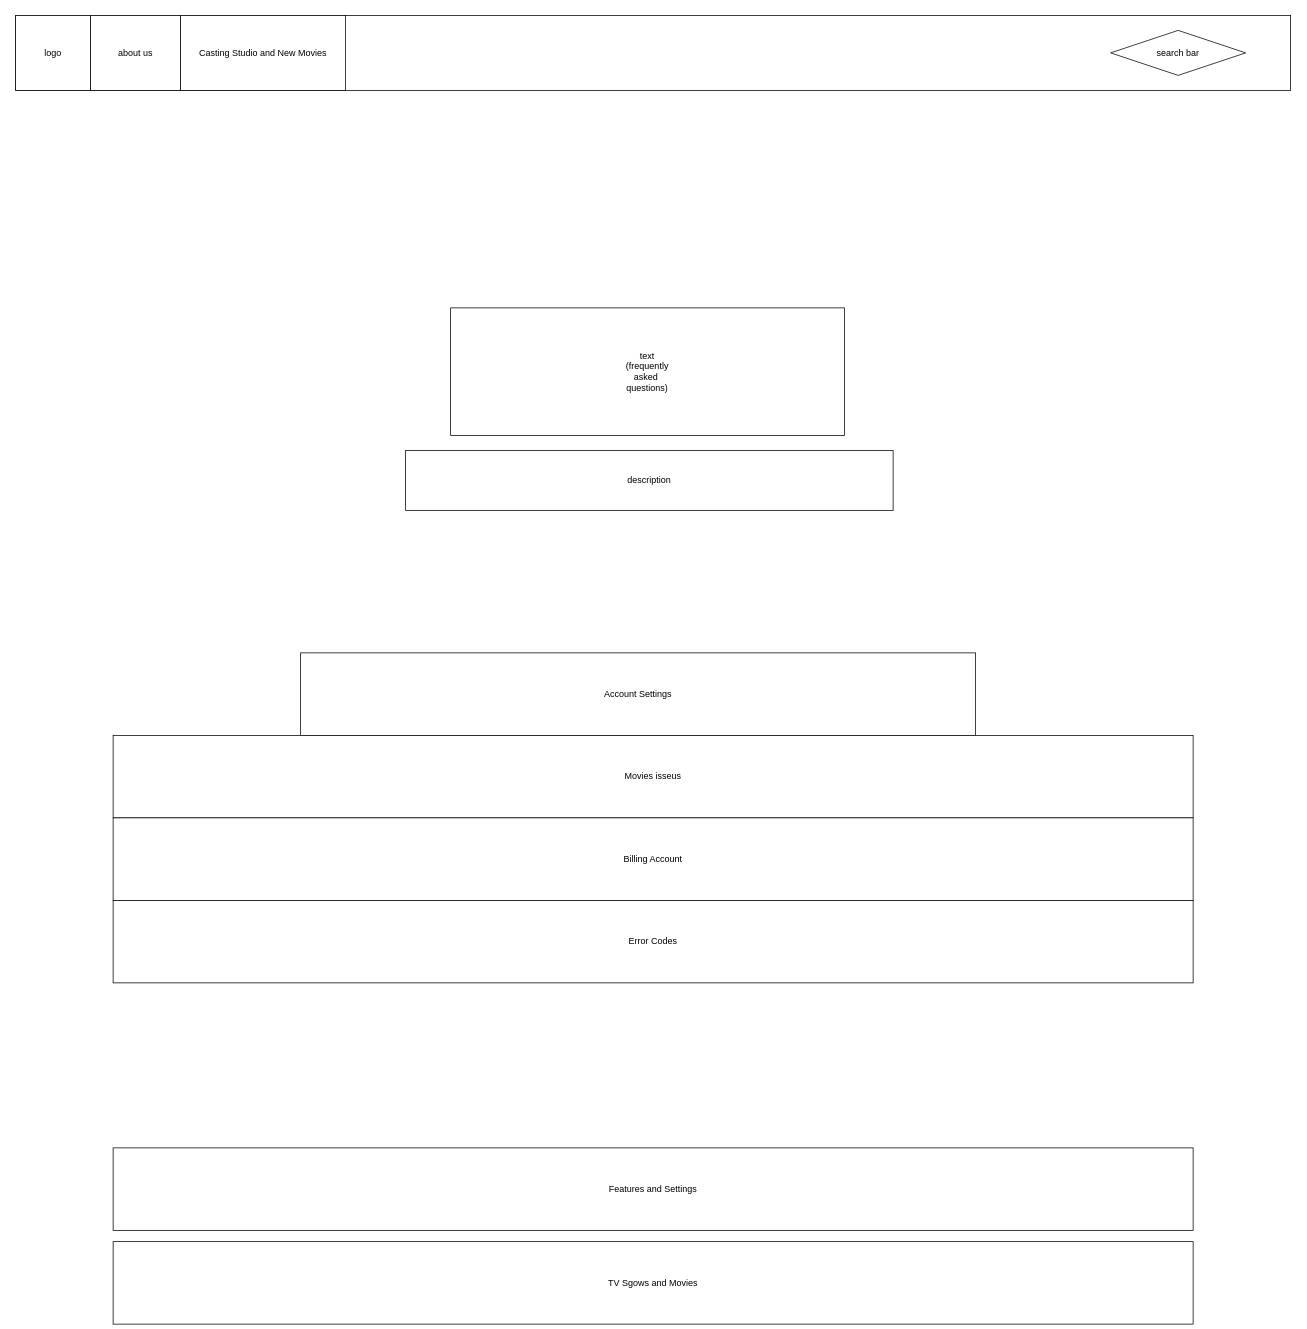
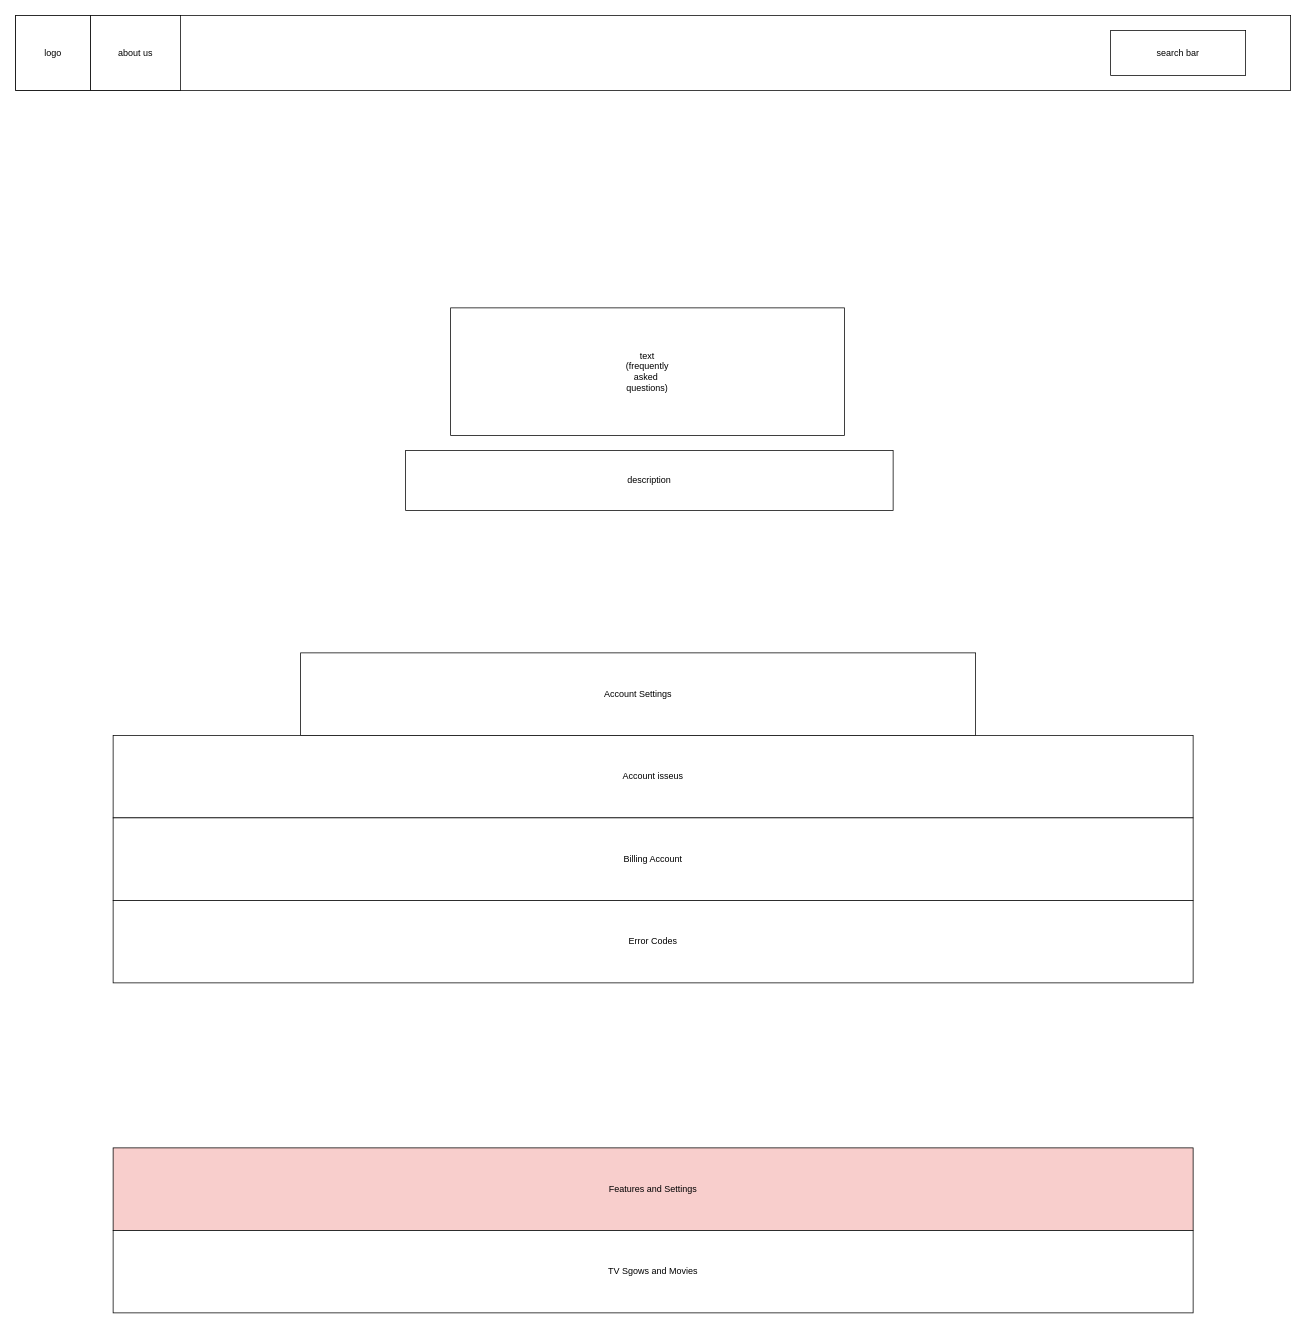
node "Casting Studio and New Movies": removed
node "search bar": shape diamond -> rectangle
node "Movies isseus": label "Movies isseus" -> "Account isseus"
node "Features and Settings": fillcolor #ffffff -> #f8cecc
node "TV Sgows and Movies": moved (653, 1283) -> (653, 1272)
